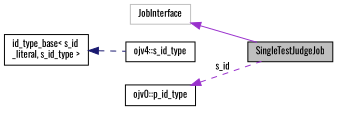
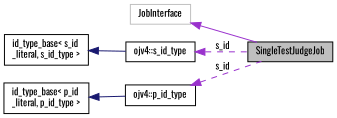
edge "ojv4::s_id_type" -> "id_type_base< s_id _literal, s_id_type >": style dashed -> solid
edge "SingleTestJudgeJob" -> "ojv4::s_id_type": added, label "s_id"
node "ojv0::p_id_type": label "ojv0::p_id_type" -> "ojv4::p_id_type"
node "id_type_base< p_id _literal, p_id_type >": added
